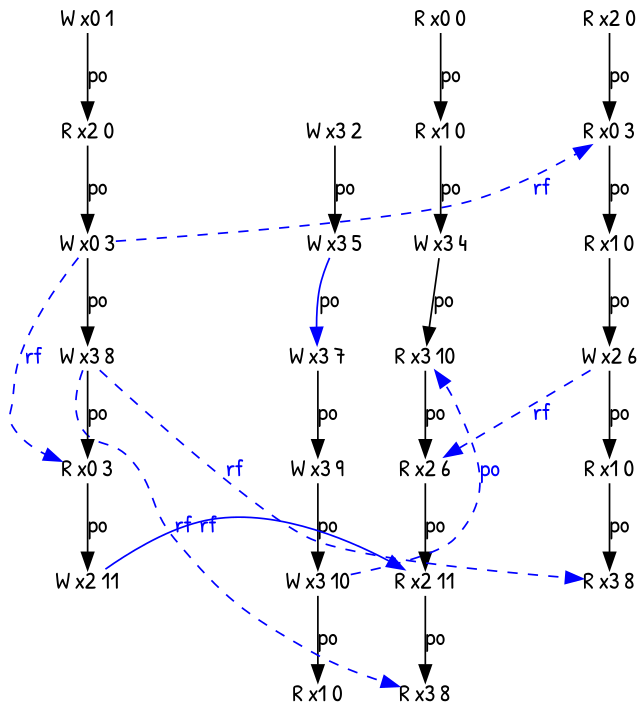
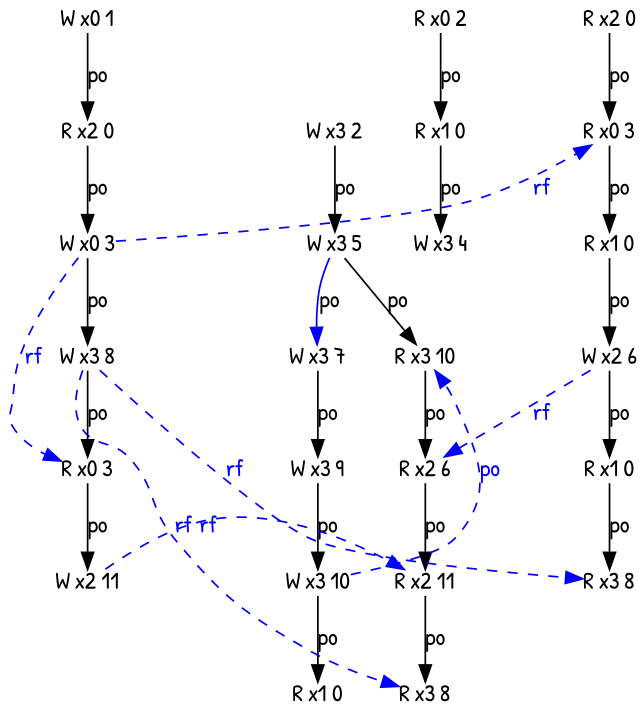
node "R x0 0": label "R x0 0" -> "R x0 2"
edge "W x3 4" -> "R x3 10": now "W x3 5" -> "R x3 10"
edge "W x2 11" -> "R x2 11": style solid -> dashed
